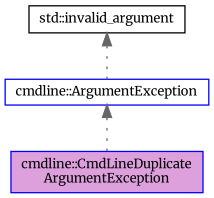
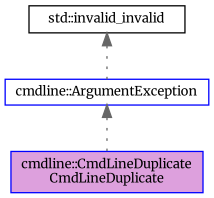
node "std::invalid_argument": label "std::invalid_argument" -> "std::invalid_invalid"
node "cmdline::CmdLineDuplicate ArgumentException": label "cmdline::CmdLineDuplicate ArgumentException" -> "cmdline::CmdLineDuplicate CmdLineDuplicate"
